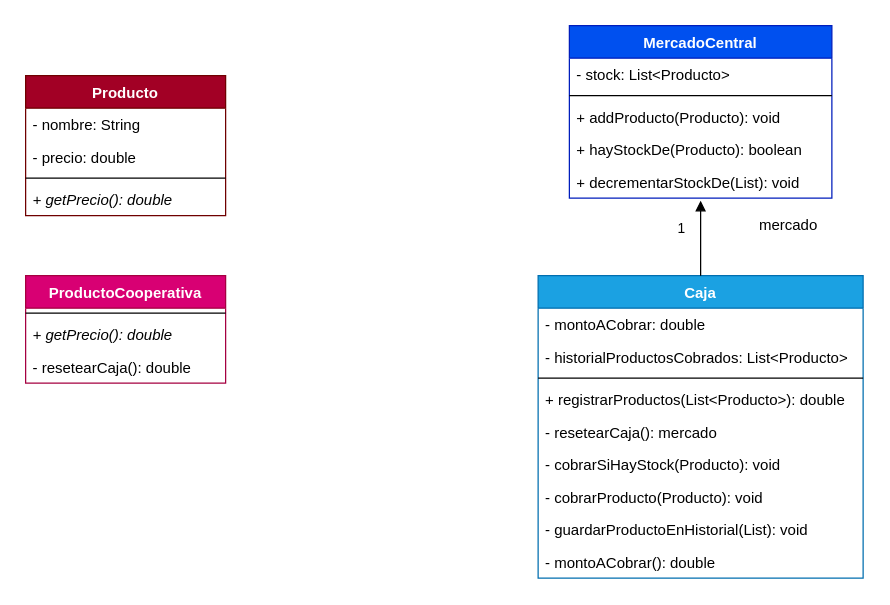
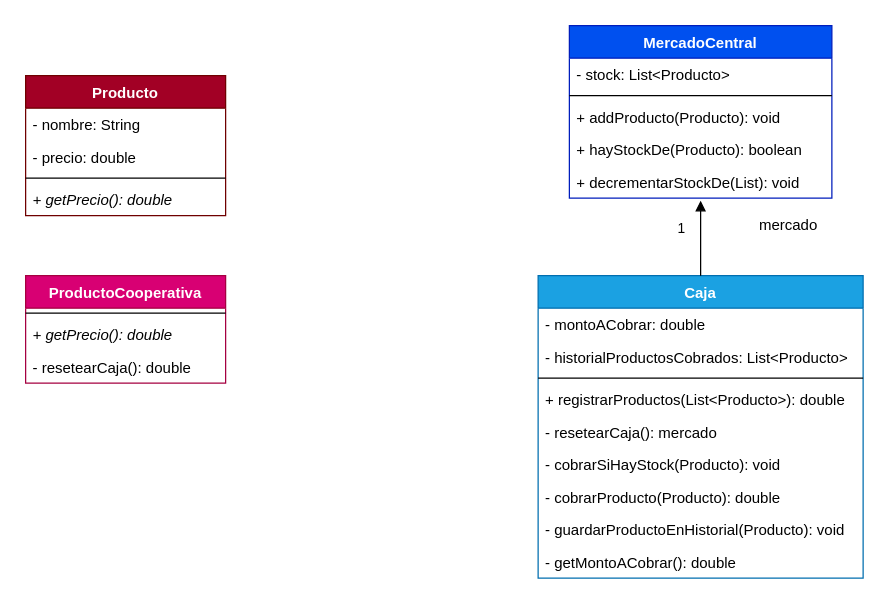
node "- cobrarProducto(Producto): void": label "- cobrarProducto(Producto): void" -> "- cobrarProducto(Producto): double"
node "- guardarProductoEnHistorial(List): void": label "- guardarProductoEnHistorial(List): void" -> "- guardarProductoEnHistorial(Producto): void"
node "- montoACobrar(): double": label "- montoACobrar(): double" -> "- getMontoACobrar(): double"
